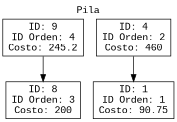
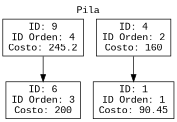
node "ID: 4 ID Orden: 2 Costo: 460": label "ID: 4 ID Orden: 2 Costo: 460" -> "ID: 4 ID Orden: 2 Costo: 160"
node "ID: 8 ID Orden: 3 Costo: 200": label "ID: 8 ID Orden: 3 Costo: 200" -> "ID: 6 ID Orden: 3 Costo: 200"
node "ID: 1 ID Orden: 1 Costo: 90.75": label "ID: 1 ID Orden: 1 Costo: 90.75" -> "ID: 1 ID Orden: 1 Costo: 90.45"
